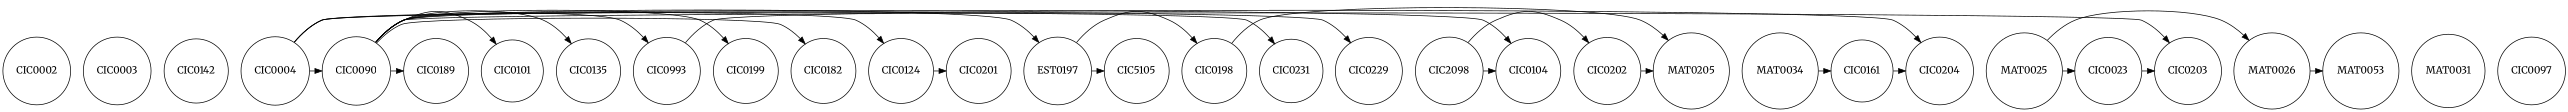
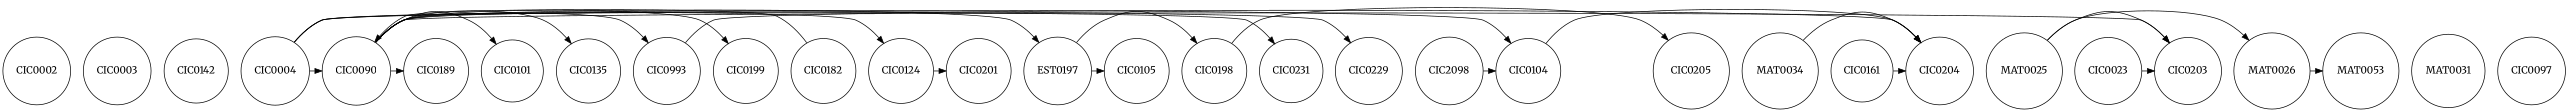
edge "CIC0104" -> "CIC0204": added
edge "CIC0090" -> "CIC0182": reversed
node "CIC5105": label "CIC5105" -> "CIC0105"
node "CIC0202": removed
node "MAT0205": label "MAT0205" -> "CIC0205"
edge "MAT0034" -> "CIC0161": now "MAT0034" -> "CIC0204"
edge "MAT0025" -> "CIC0023": now "MAT0025" -> "CIC0203"
